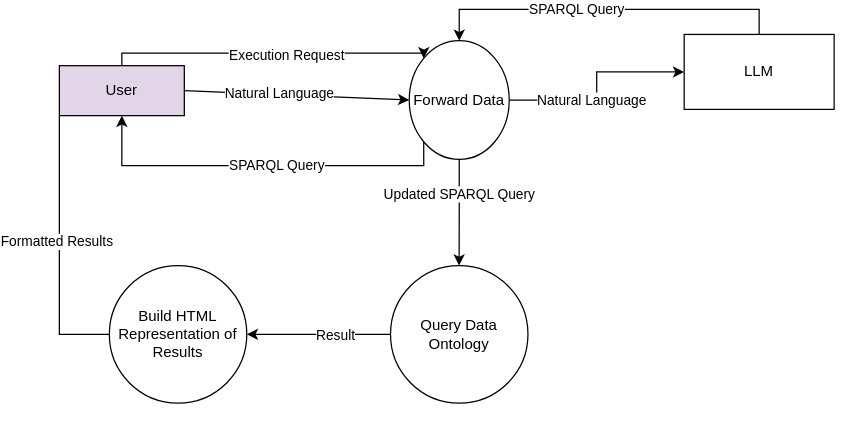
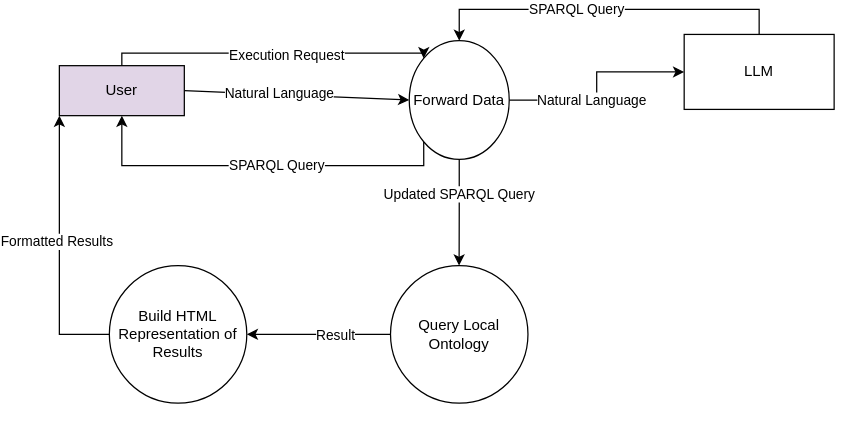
edge "User" -- "Build HTML Representation of Results": arrowhead none -> classic
node "Query Data Ontology": label "Query Data Ontology" -> "Query Local Ontology"
